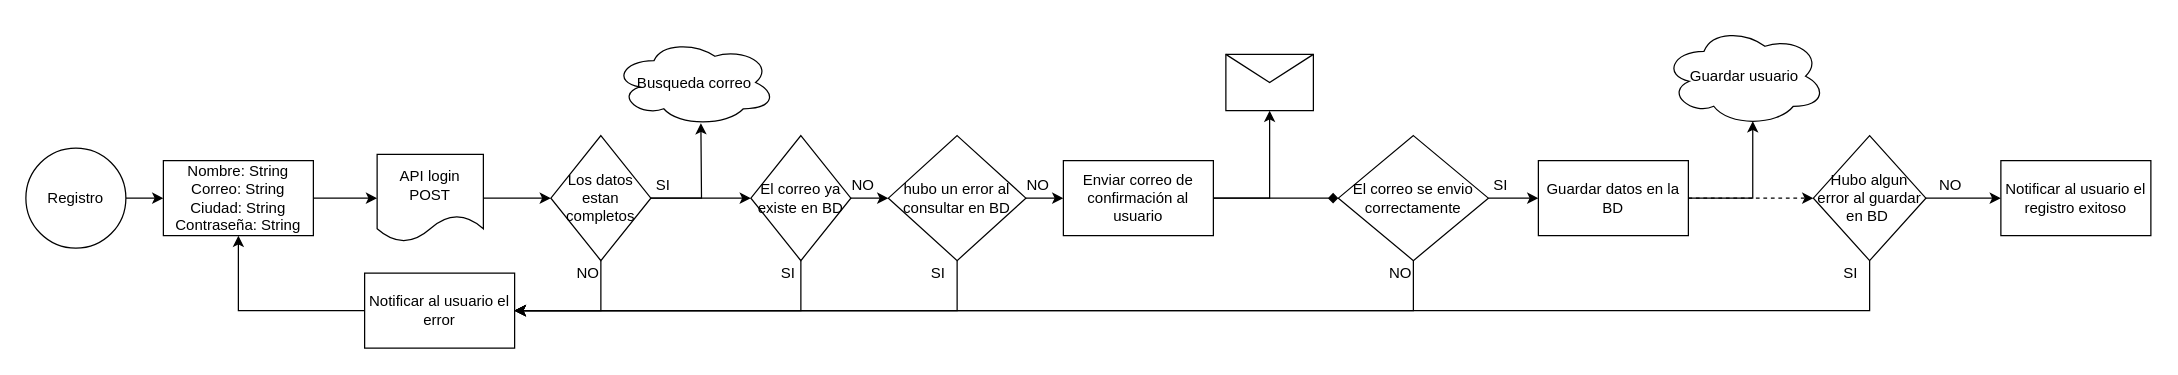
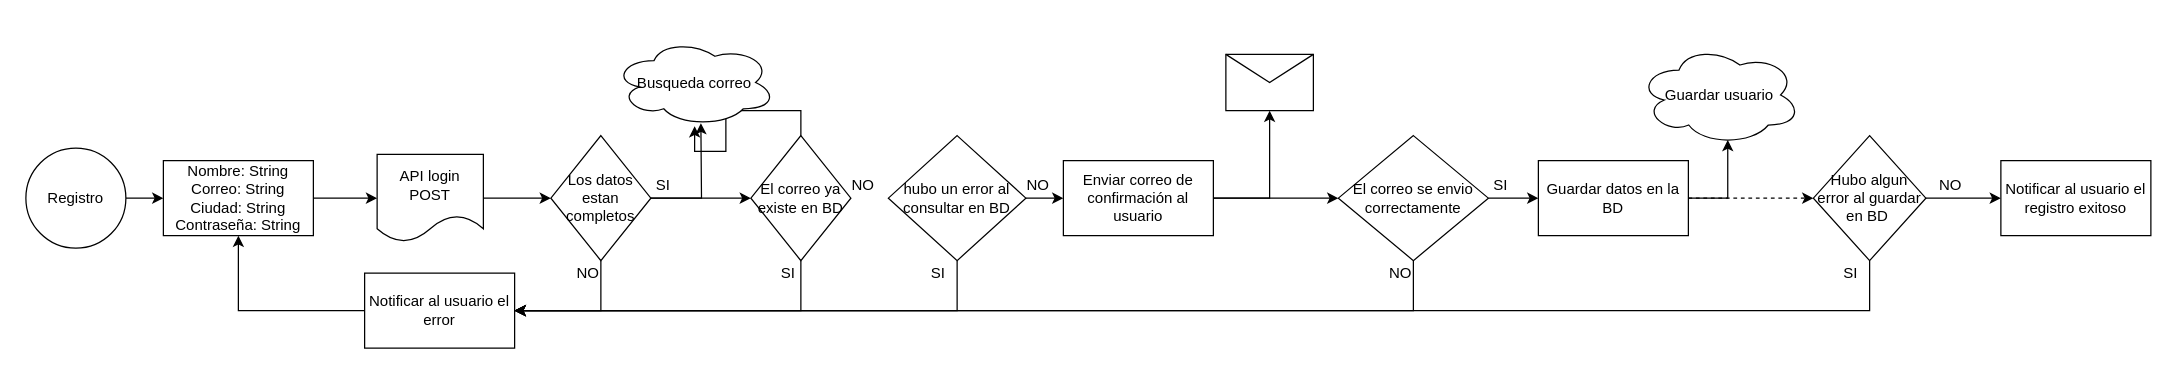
node "Guardar usuario": moved (1744, 76) -> (1719, 95)
edge "El correo ya existe en BD" -> "hubo un error al consultar en BD": now "El correo ya existe en BD" -> "Busqueda correo"
edge "Enviar correo de confirmación al usuario" -> "El correo se envio correctamente": arrowhead diamond -> classic
